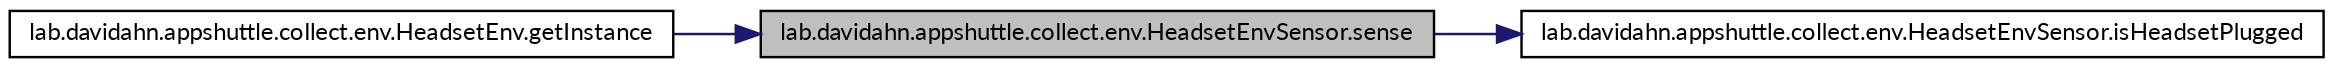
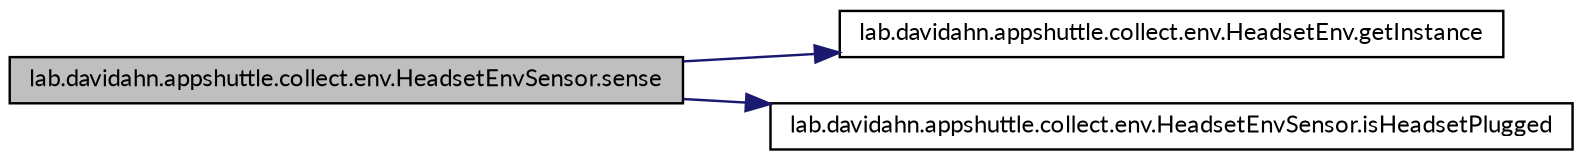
edge "lab.davidahn.appshuttle.collect.env.HeadsetEnv.getInstance" -> "lab.davidahn.appshuttle.collect.env.HeadsetEnvSensor.sense": reversed
